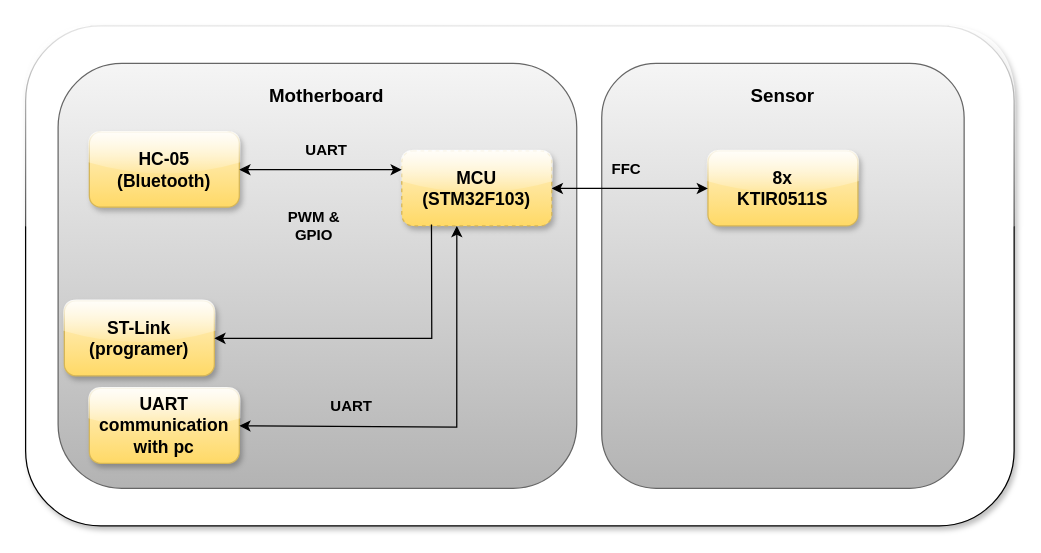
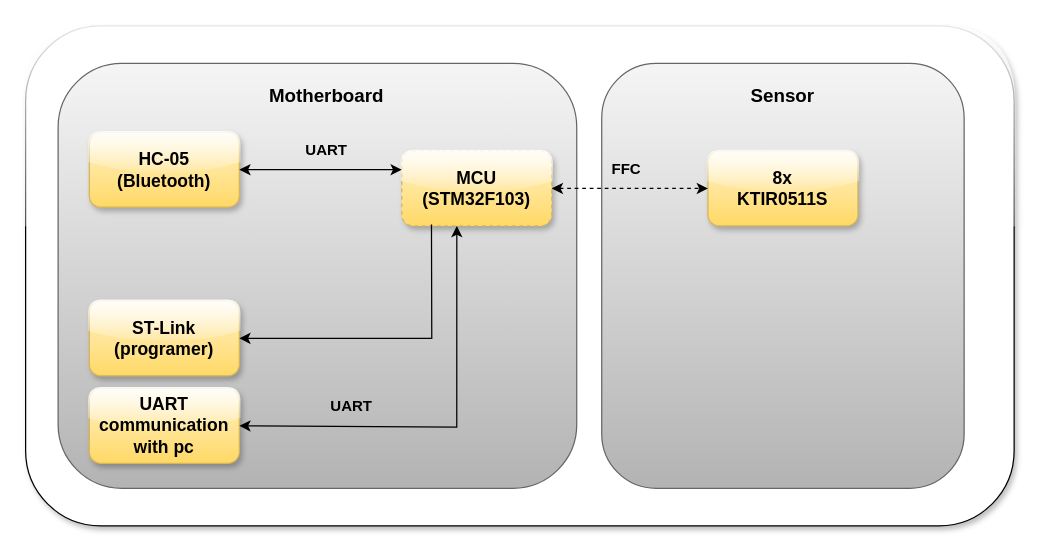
edge "MCU (STM32F103)" -- "8x KTIR0511S": style solid -> dashed
node "PWM & GPIO": removed
node "ST-Link (programer)": moved (139, 338) -> (164, 338)
